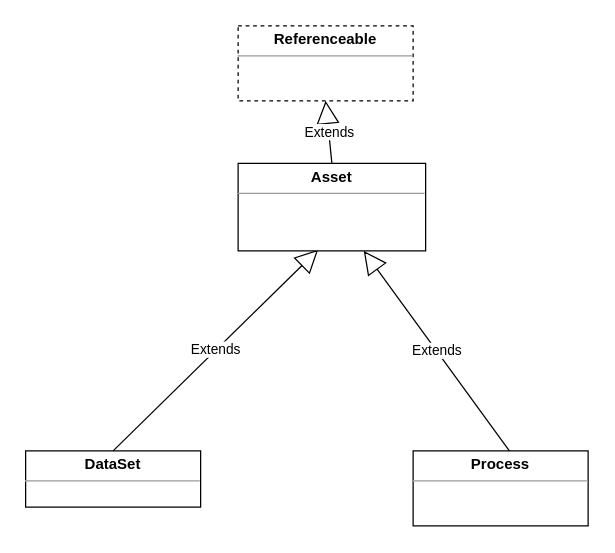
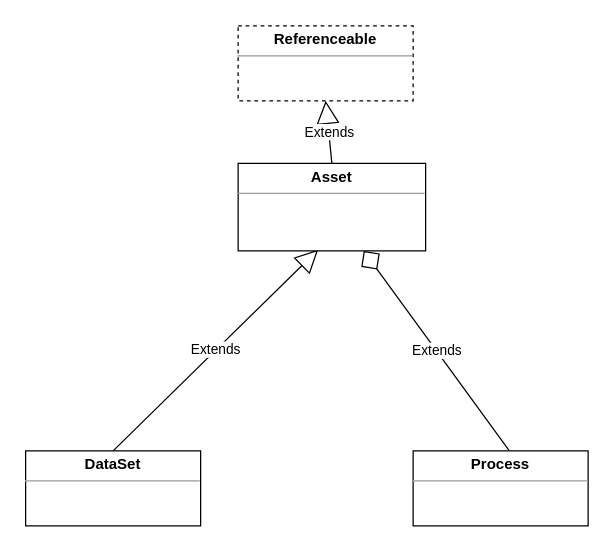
edge "Process" -> "Asset": arrowhead block -> diamond
node "DataSet": size 175x56 -> 175x75
